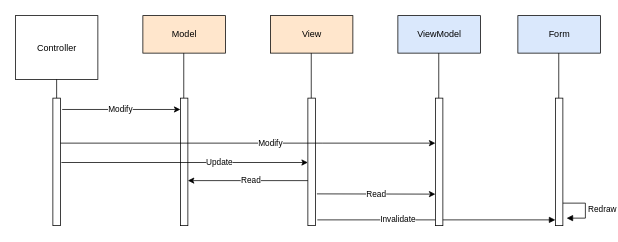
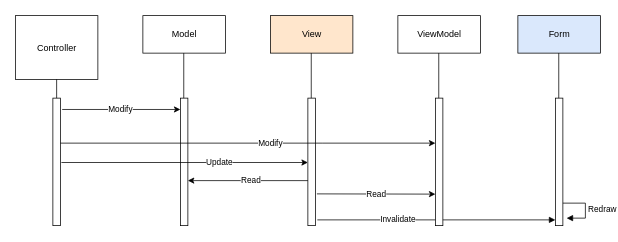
node "Model": fillcolor #ffe6cc -> #ffffff
node "ViewModel": fillcolor #dae8fc -> #ffffff
